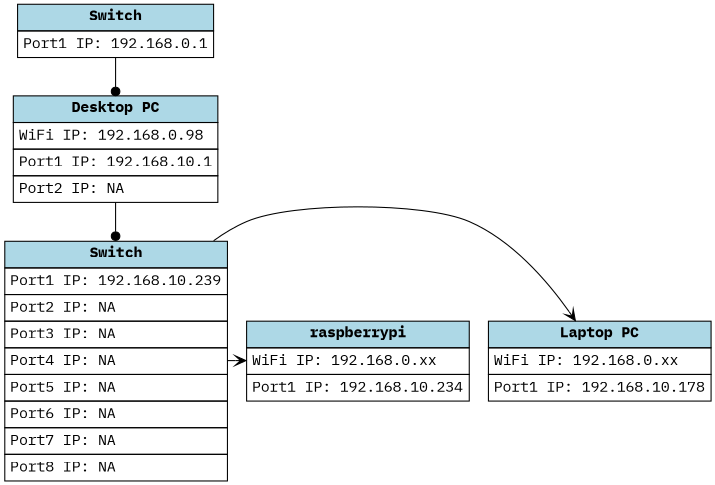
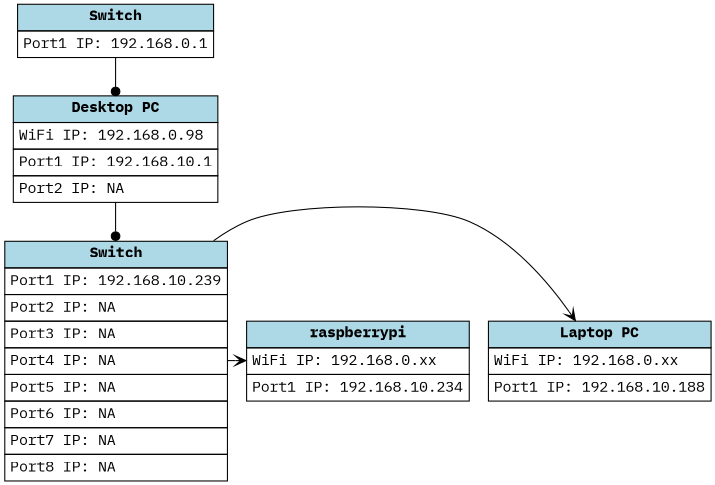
node "Laptop PC": text "Port1 IP: 192.168.10.178" -> "Port1 IP: 192.168.10.188"
